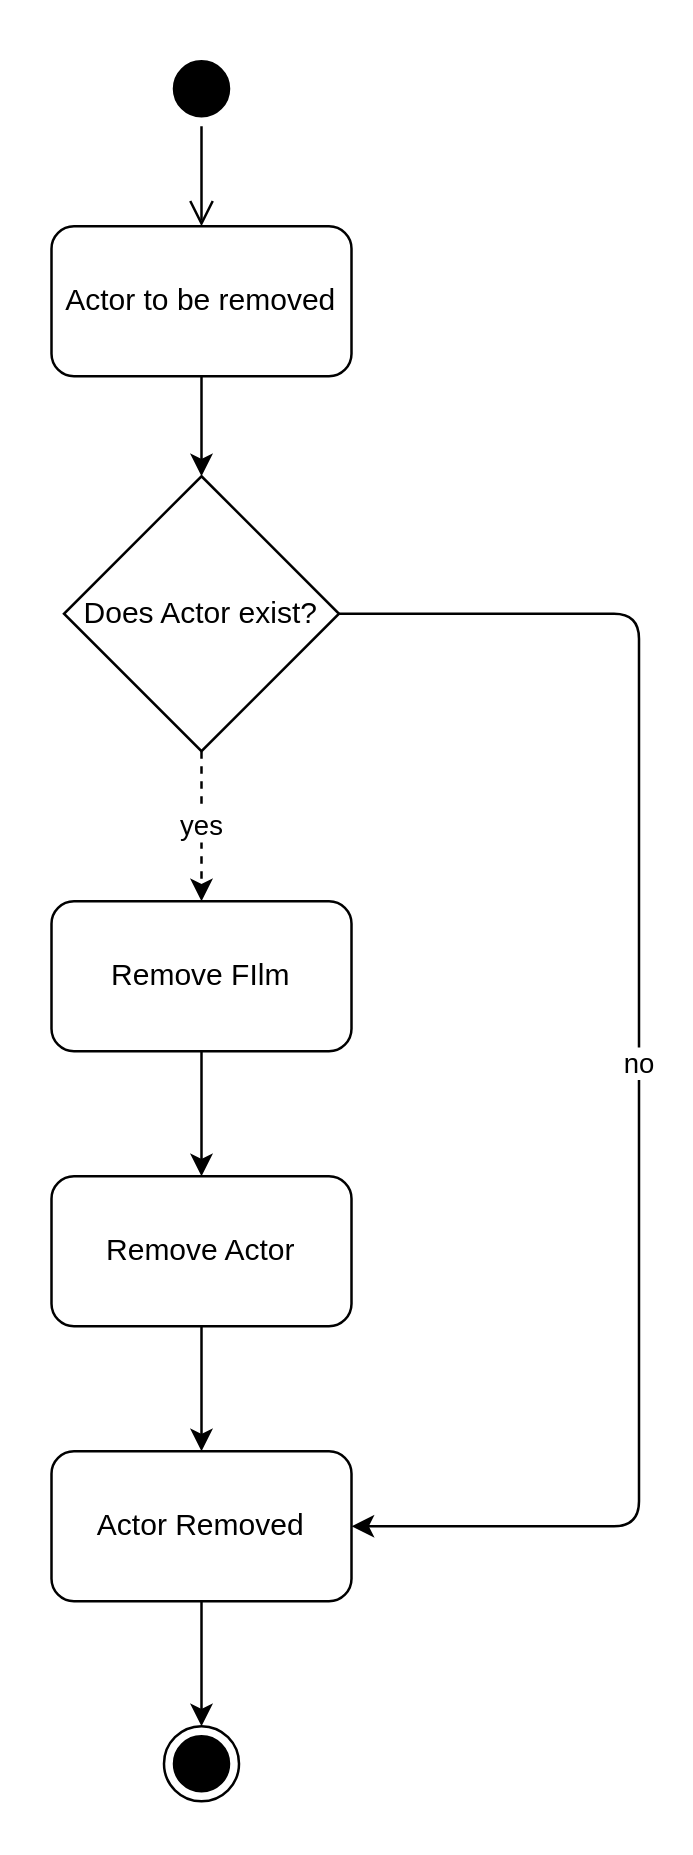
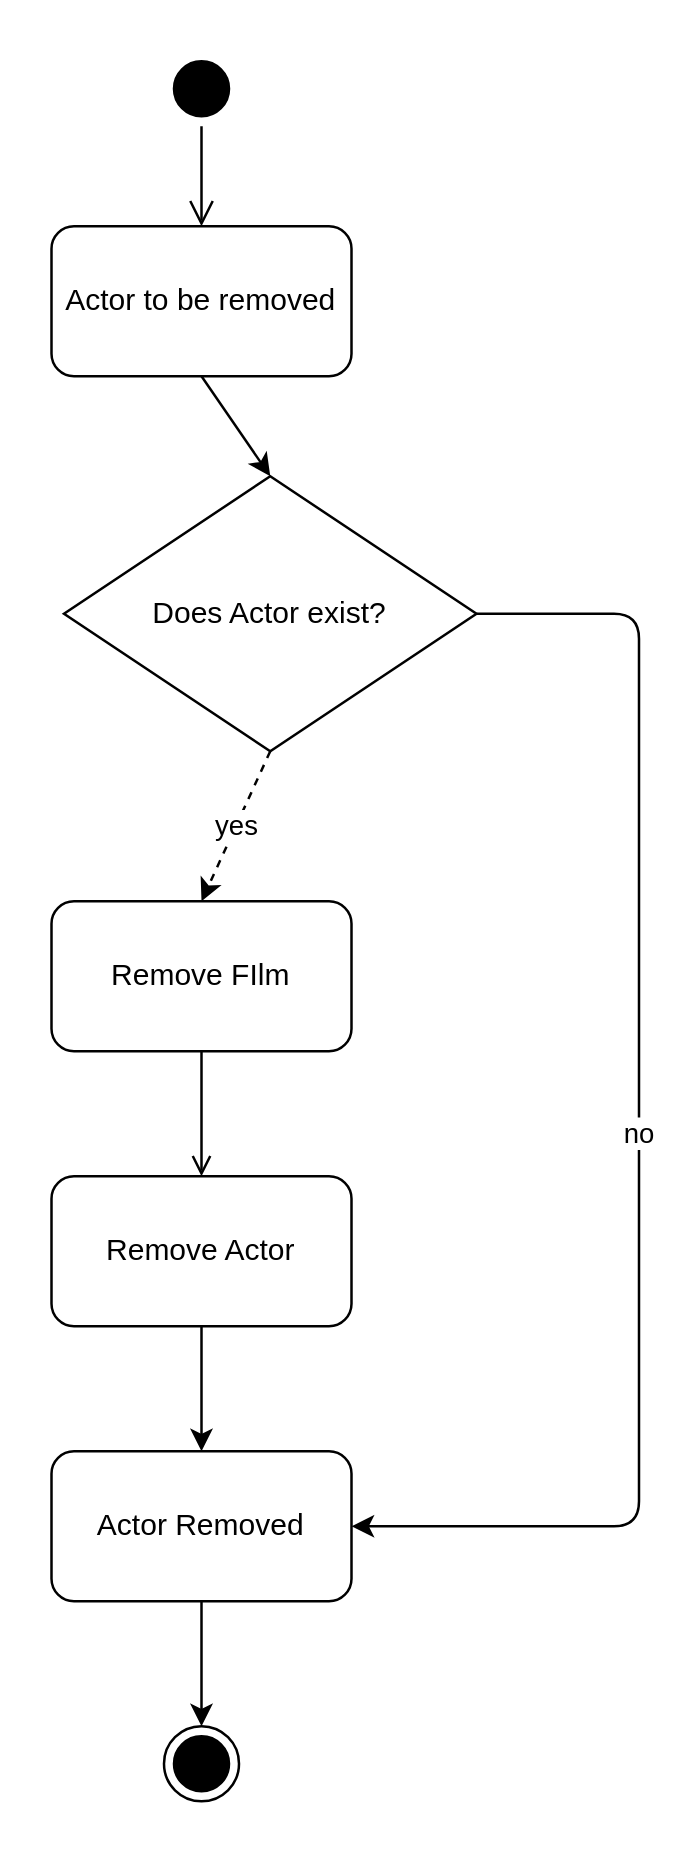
node "Does Actor exist?": size 275x275 -> 413x275
edge "Remove FIlm" -> "Remove Actor": arrowhead classic -> open
